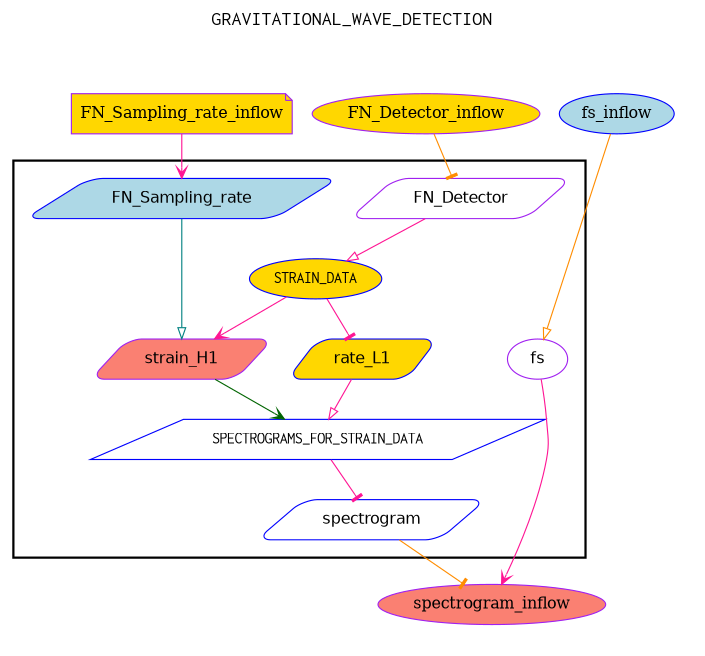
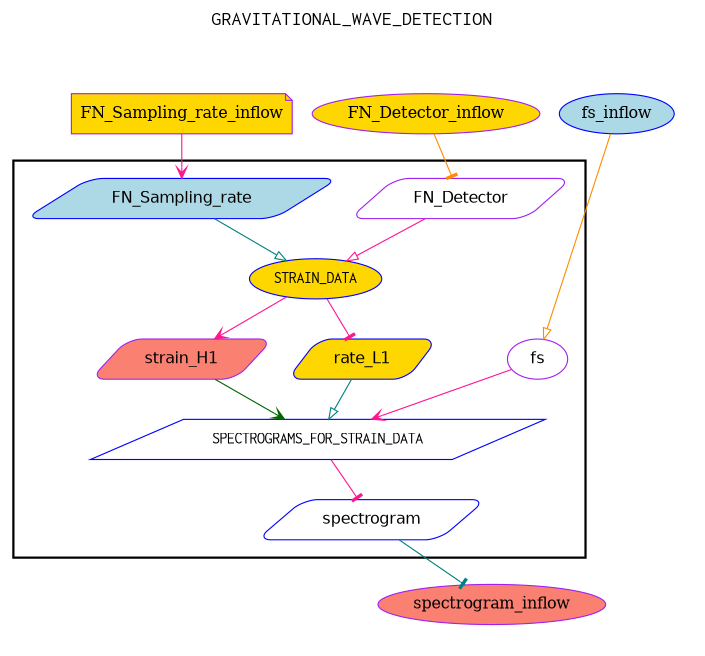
edge "FN_Sampling_rate" -> "strain_H1": now "FN_Sampling_rate" -> "STRAIN_DATA"
edge "rate_L1" -> "SPECTROGRAMS_FOR_STRAIN_DATA": color deeppink -> teal
edge "fs" -> "spectrogram_inflow": now "fs" -> "SPECTROGRAMS_FOR_STRAIN_DATA"
edge "spectrogram" -> "spectrogram_inflow": color darkorange -> teal
